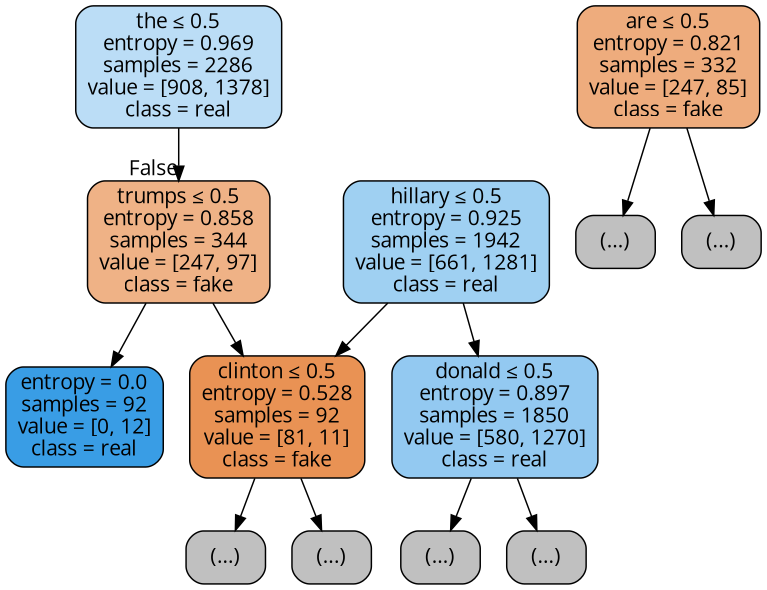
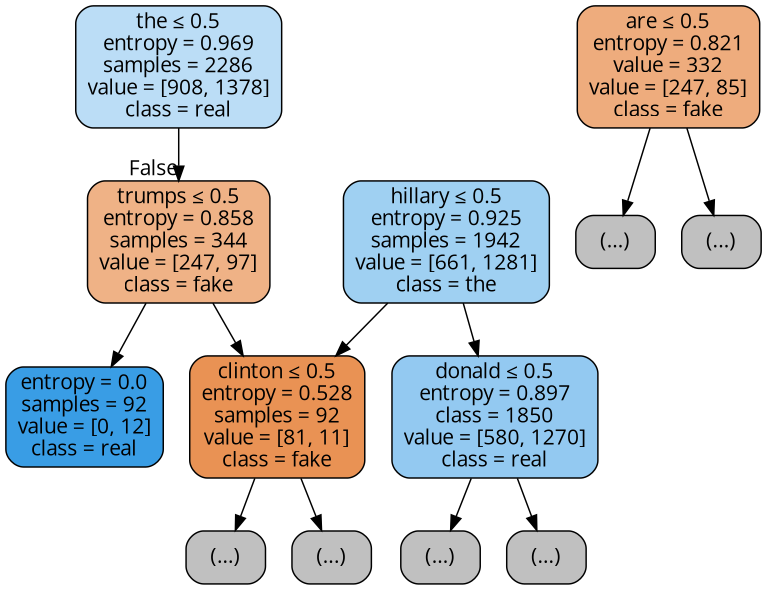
node "are ≤ 0.5": text "samples = 332" -> "value = 332"
node "hillary ≤ 0.5": text "class = real" -> "class = the"
node "donald ≤ 0.5": text "samples = 1850" -> "class = 1850"
